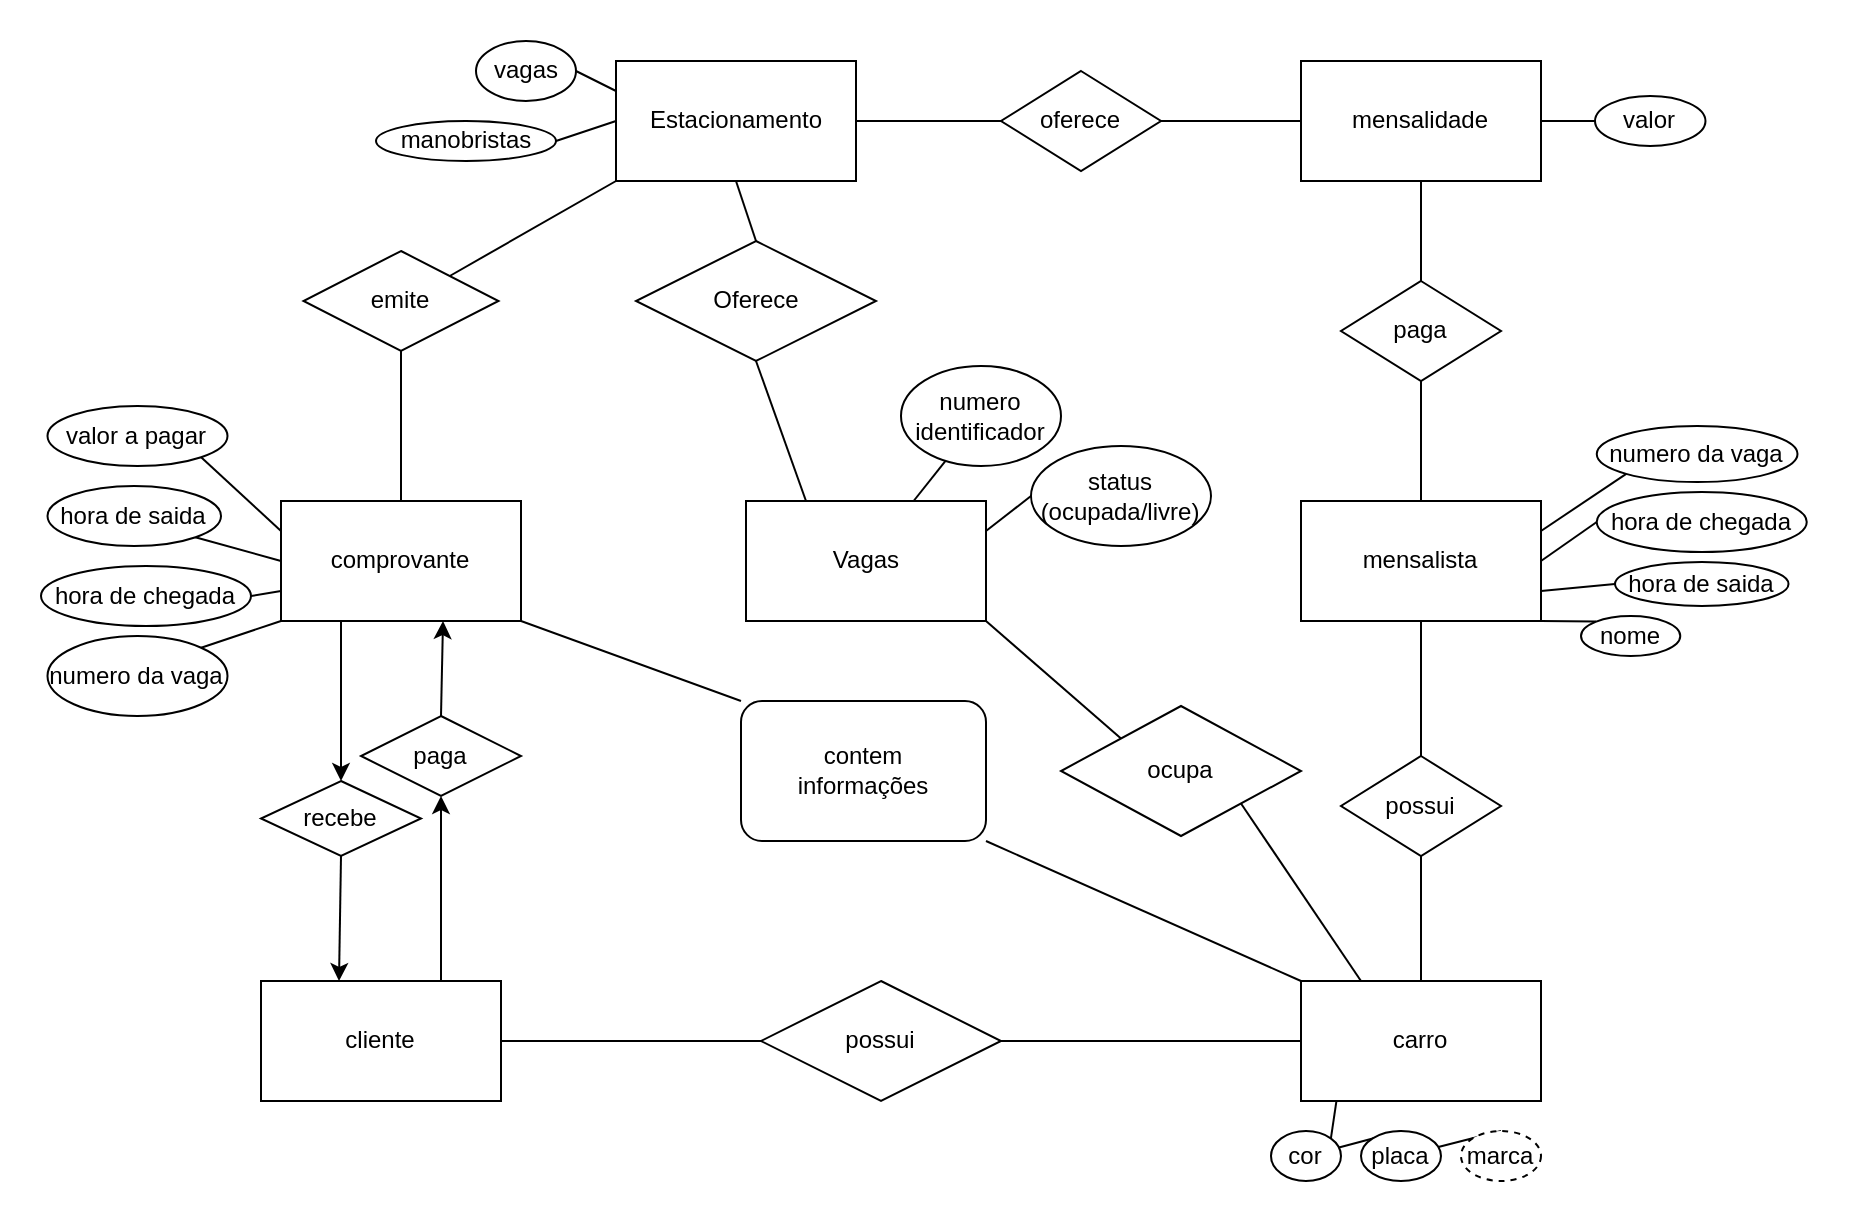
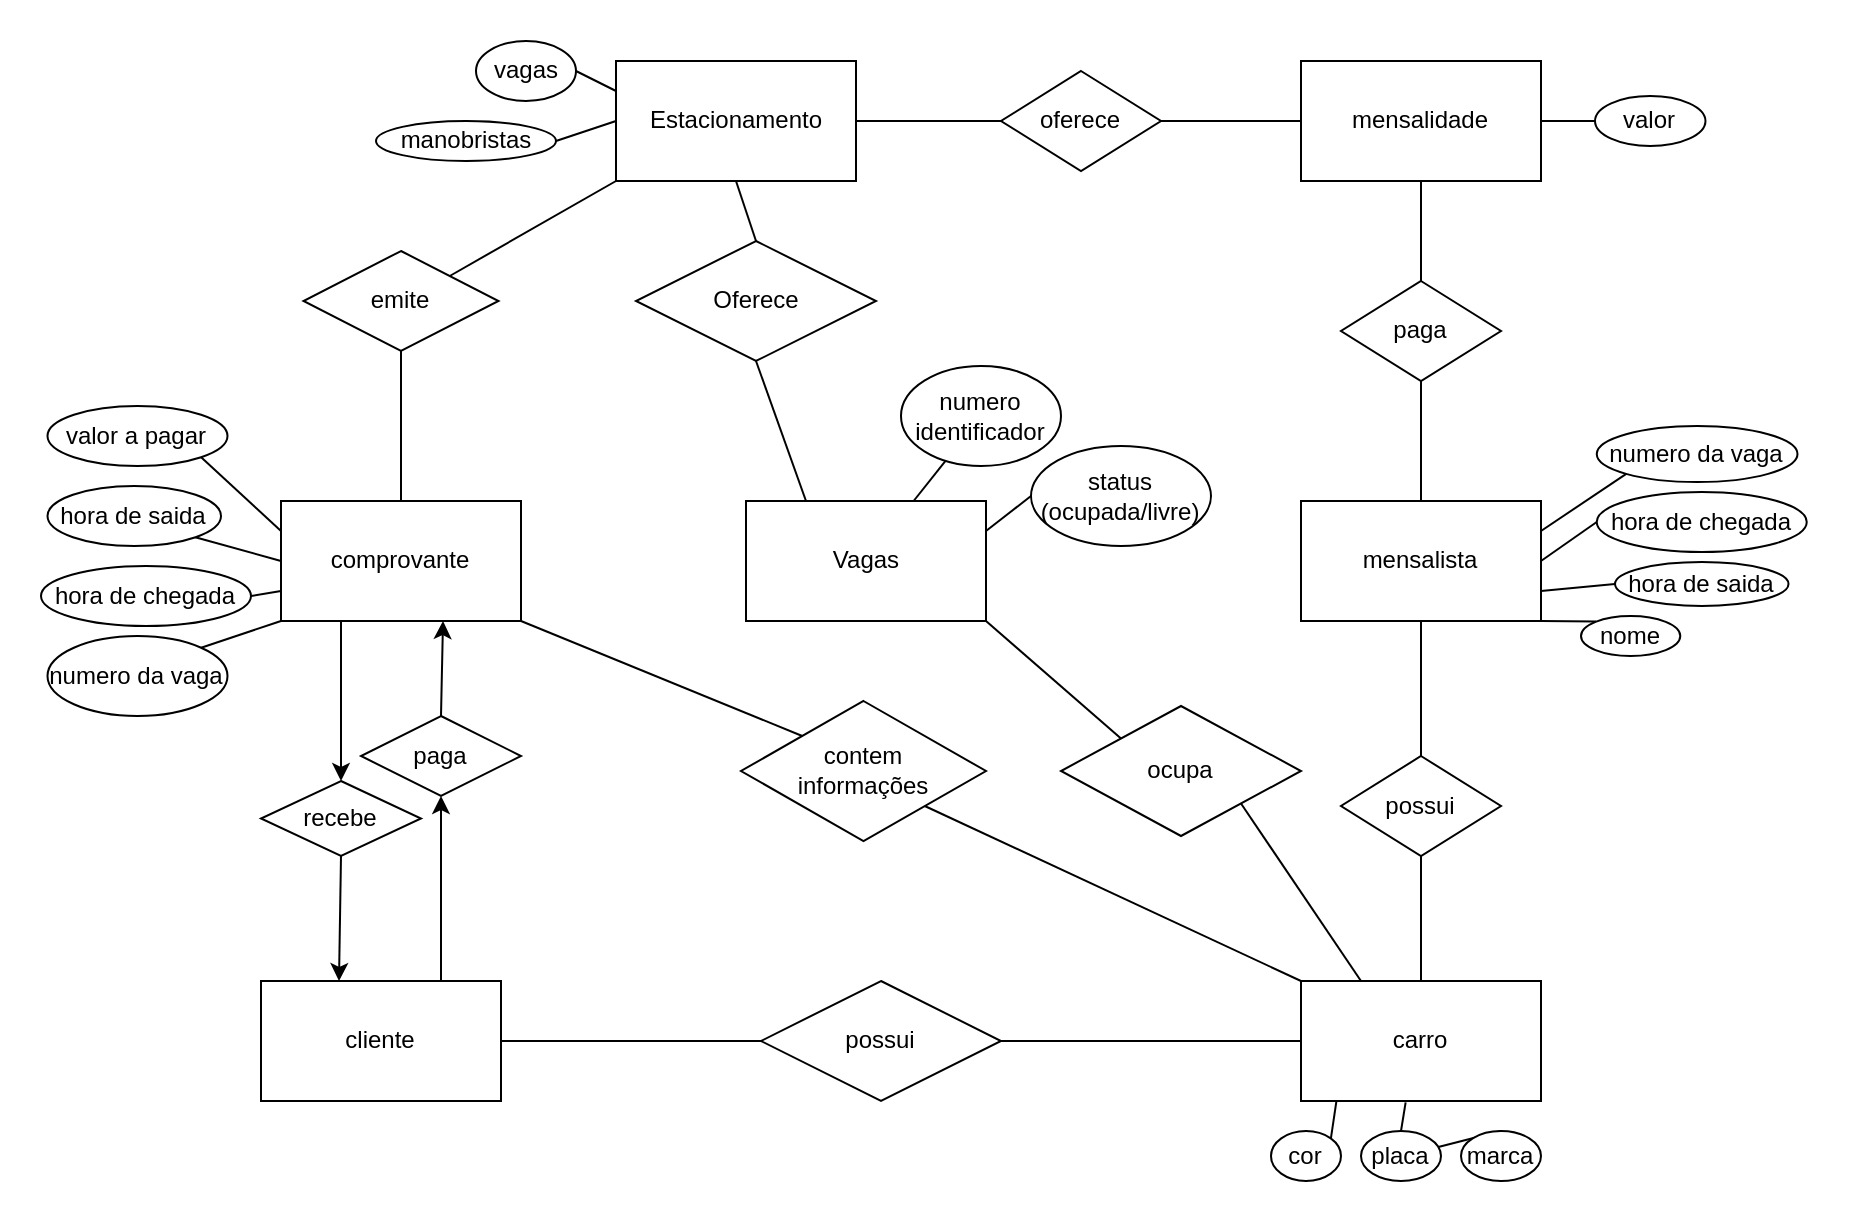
node "contem informações": shape rounded rectangle -> diamond
edge "cor" -- "placa": now "carro" -- "placa"
node "marca": style dashed -> solid
